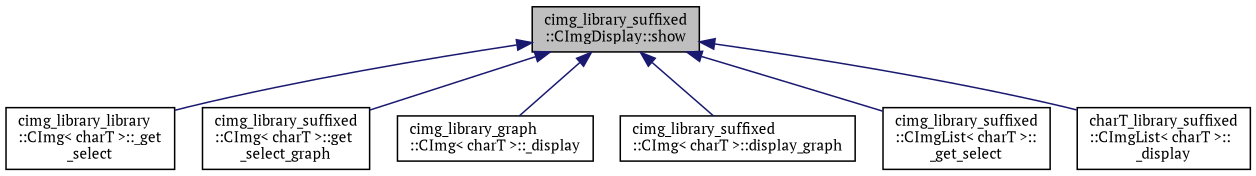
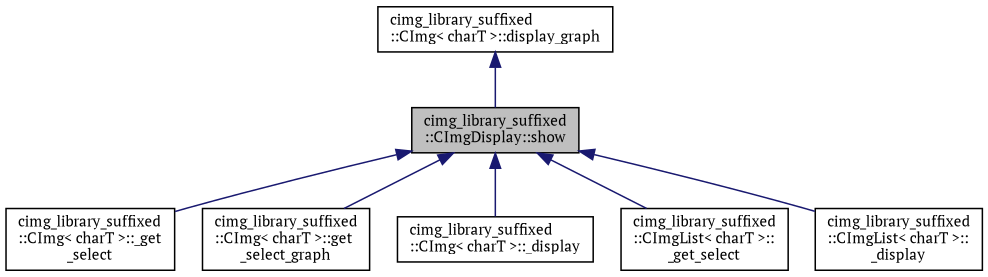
edge "cimg_library_suffixed ::CImg< charT >::display_graph" -> "cimg_library_suffixed ::CImgDisplay::show": reversed
node "cimg_library_library ::CImg< charT >::_get _select": label "cimg_library_library ::CImg< charT >::_get _select" -> "cimg_library_suffixed ::CImg< charT >::_get _select"
node "cimg_library_graph ::CImg< charT >::_display": label "cimg_library_graph ::CImg< charT >::_display" -> "cimg_library_suffixed ::CImg< charT >::_display"
node "charT_library_suffixed ::CImgList< charT >:: _display": label "charT_library_suffixed ::CImgList< charT >:: _display" -> "cimg_library_suffixed ::CImgList< charT >:: _display"
